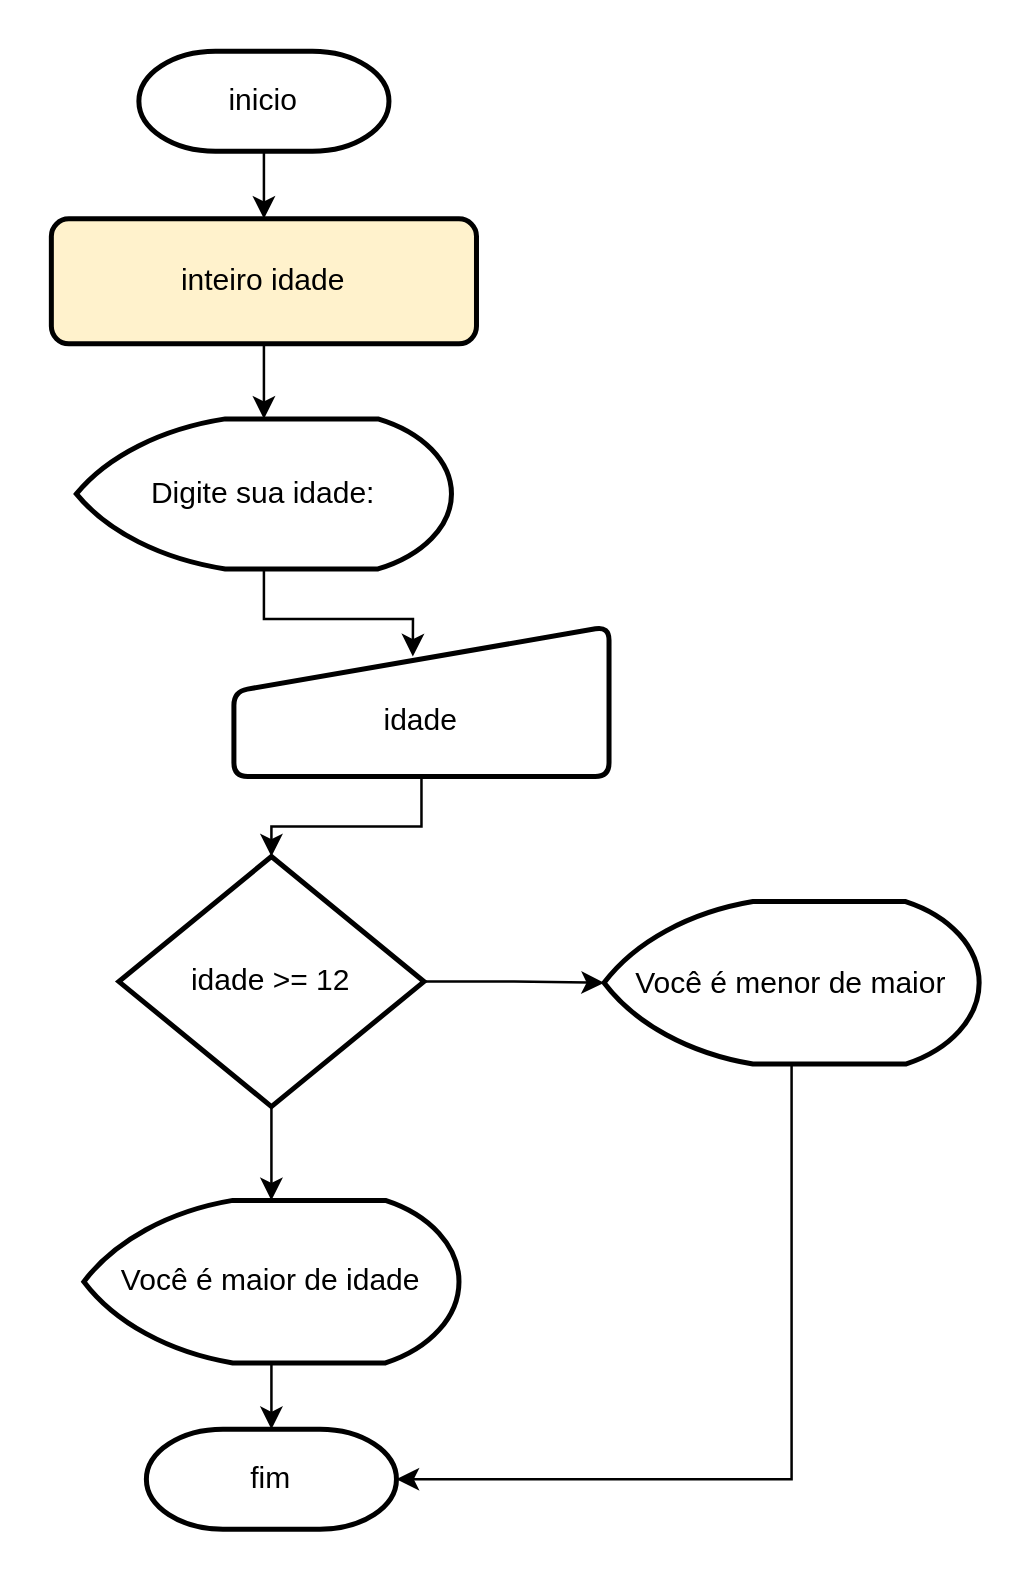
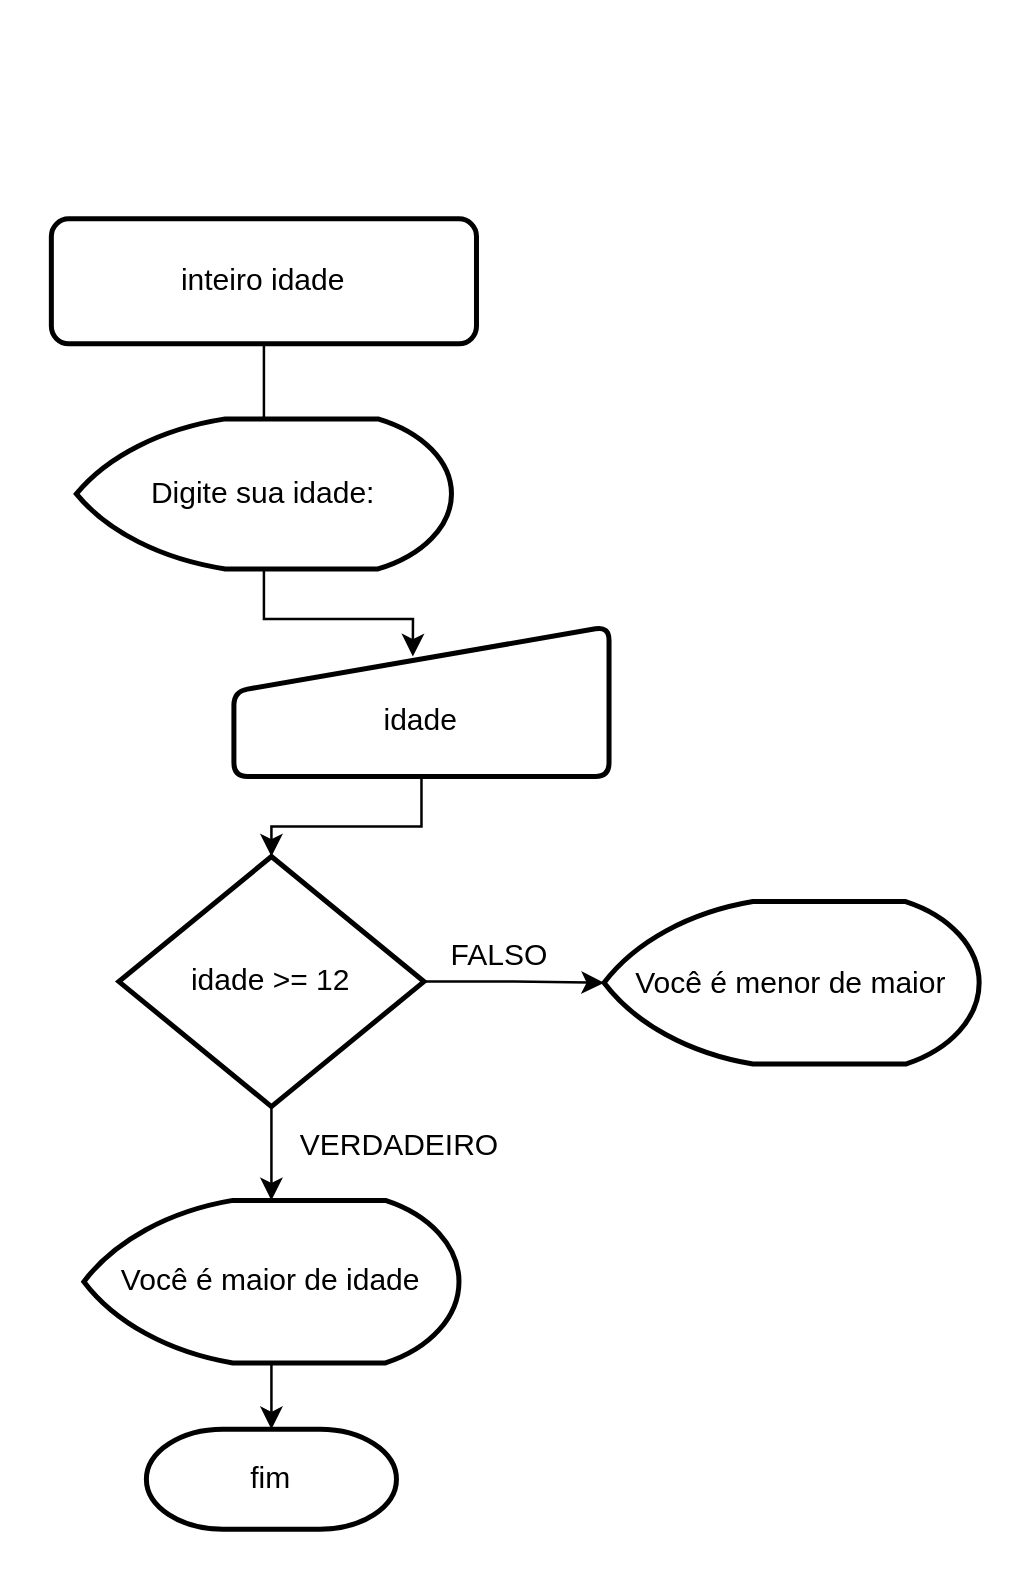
node "inicio": removed
edge "inicio" -> "inteiro idade": removed
node "inteiro idade": fillcolor #fff2cc -> #ffffff
edge "inteiro idade" -> "Digite sua idade:": arrowhead classic -> none
node "FALSO": added
node "VERDADEIRO": added
edge "Você é menor de maior" -> "fim": removed
